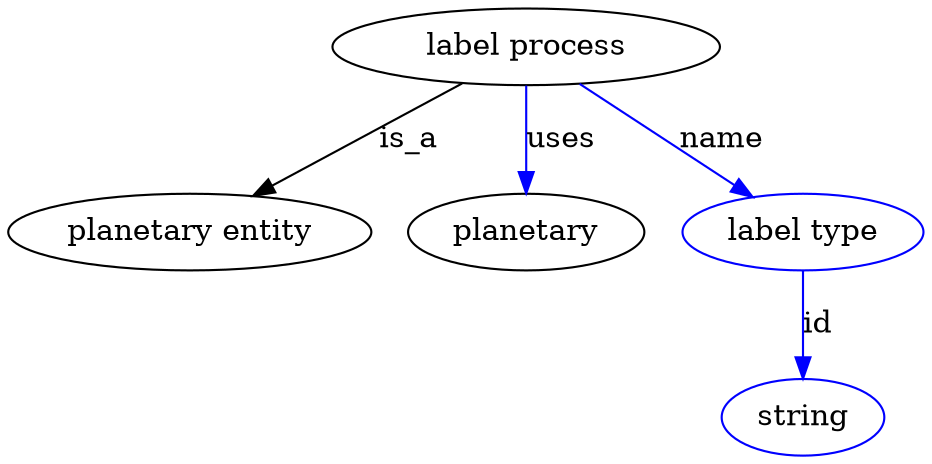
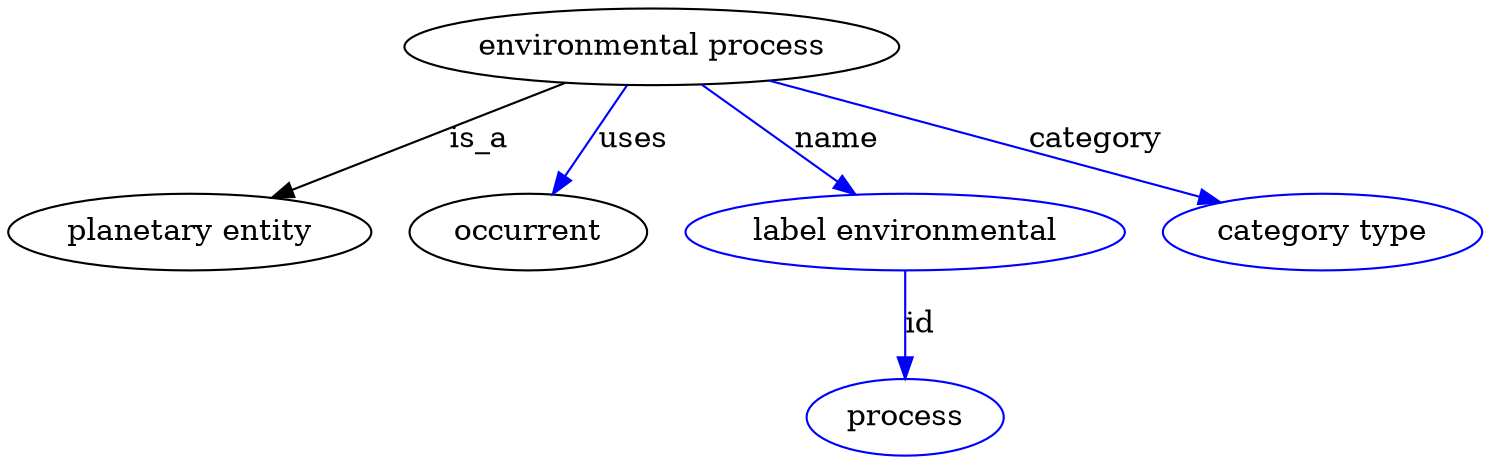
node "label process": label "label process" -> "environmental process"
node "planetary": label "planetary" -> "occurrent"
node "label type": label "label type" -> "label environmental"
node "category type": added
node "string": label "string" -> "process"
